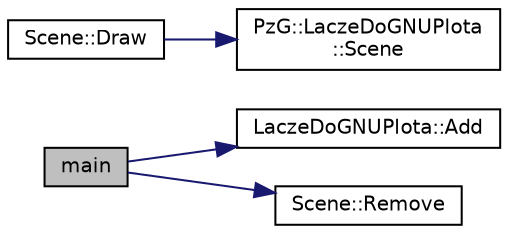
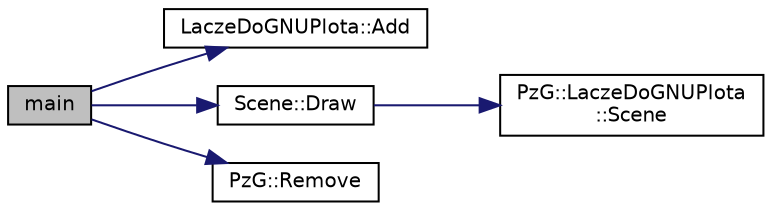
edge "main" -> "Scene::Draw": added
node "Scene::Remove": label "Scene::Remove" -> "PzG::Remove"
